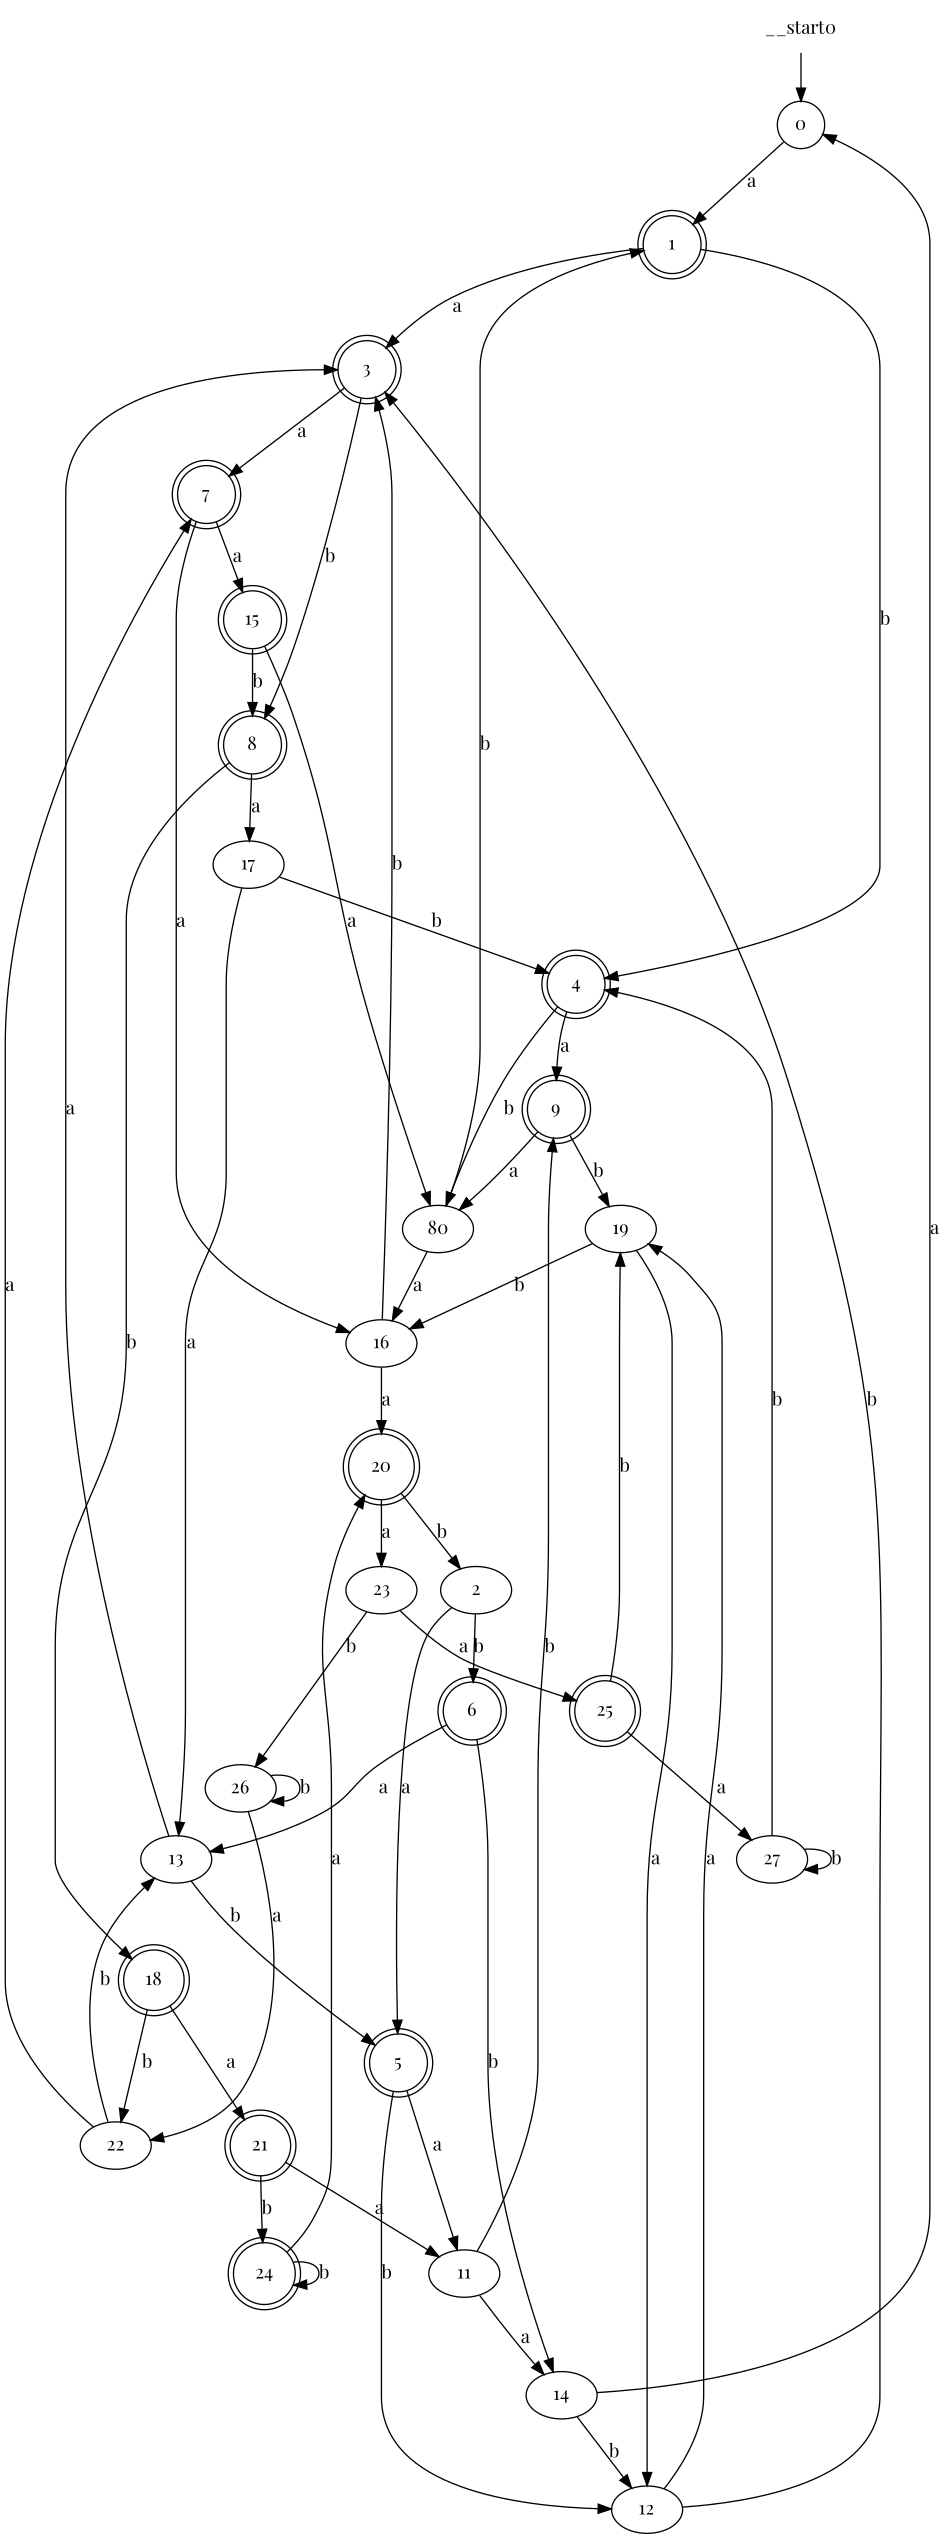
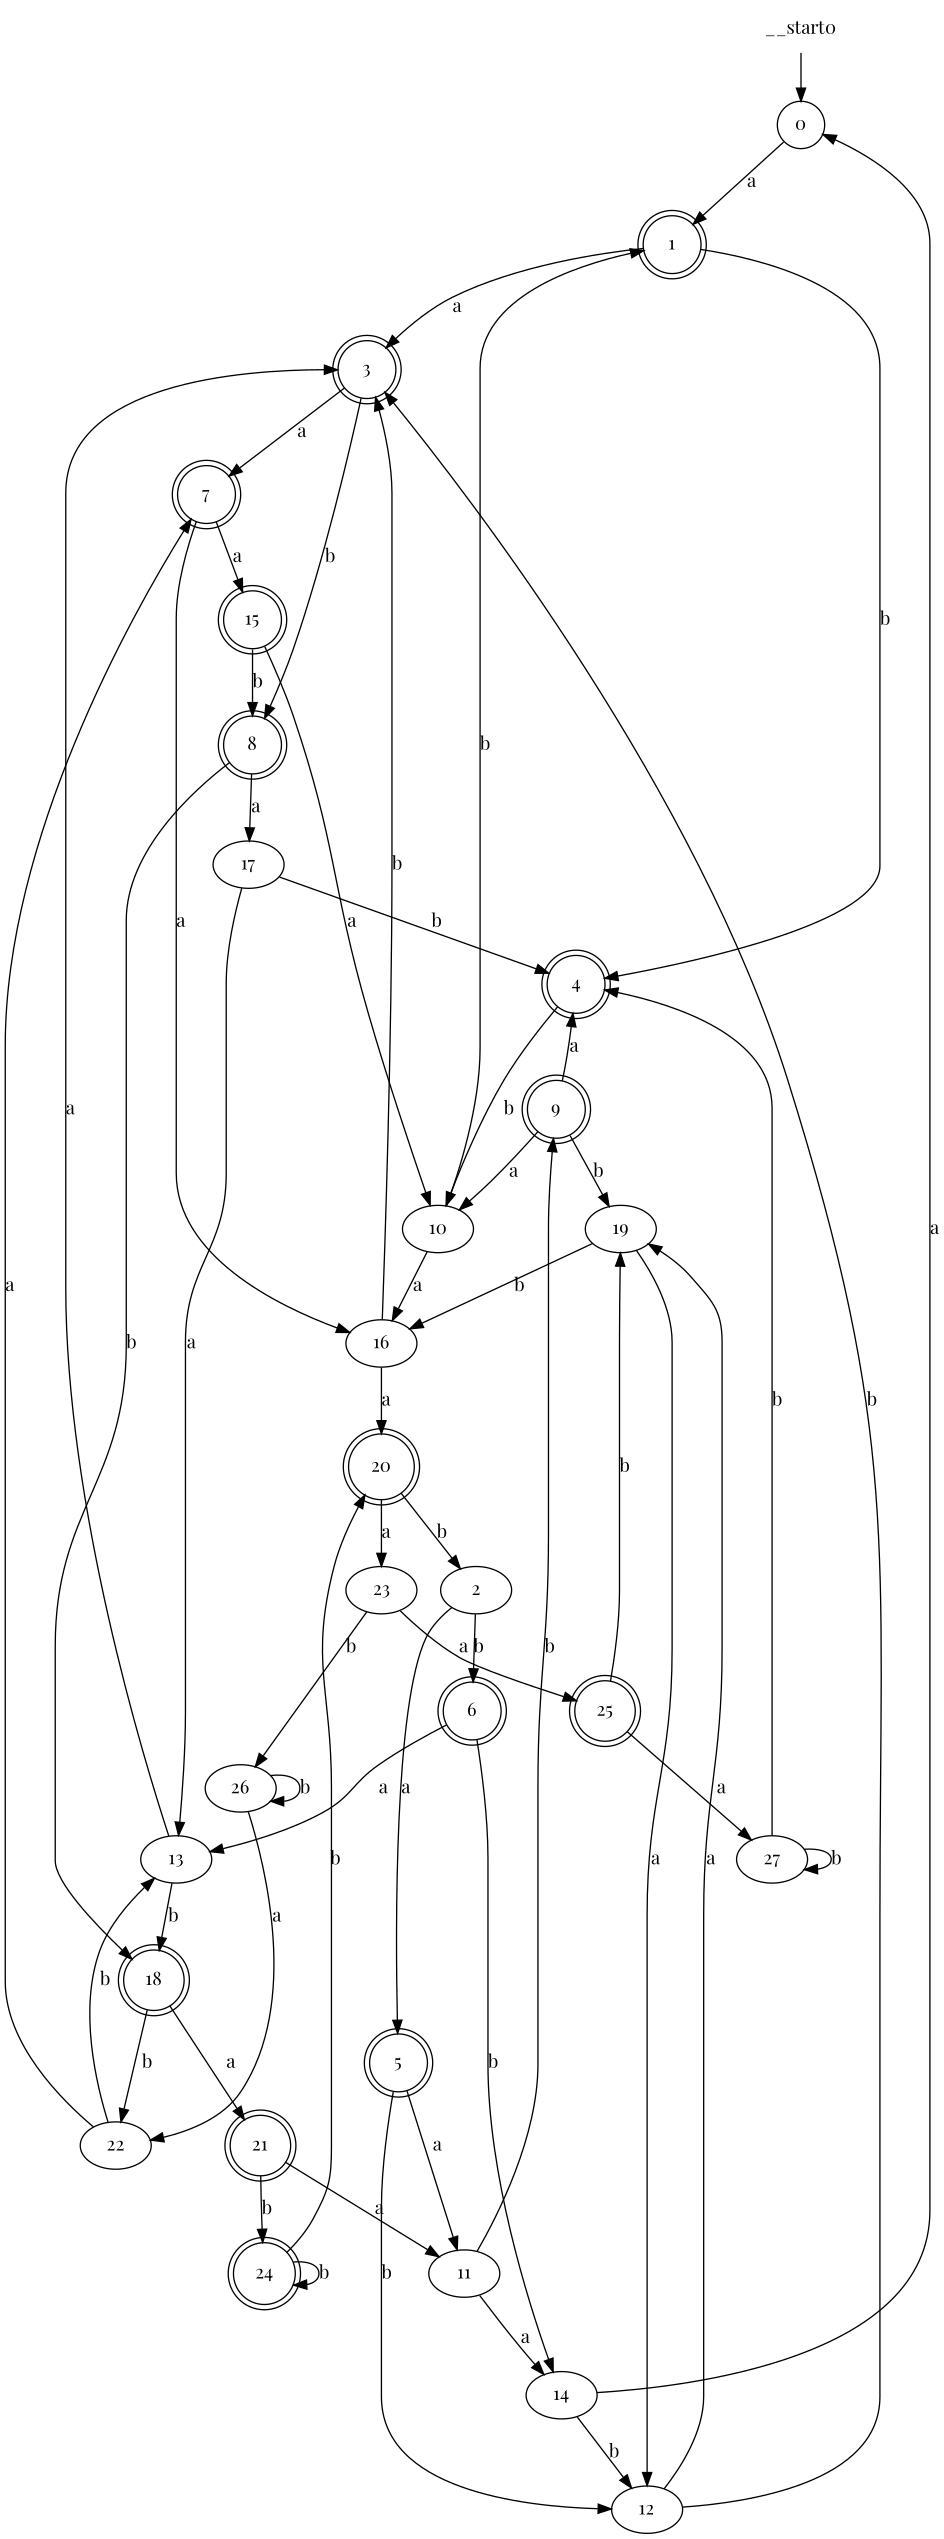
edge "4" -> "9": reversed
node "80": label "80" -> "10"
edge "24" -> "20": label "a" -> "b"
edge "13" -> "5": now "13" -> "18"
